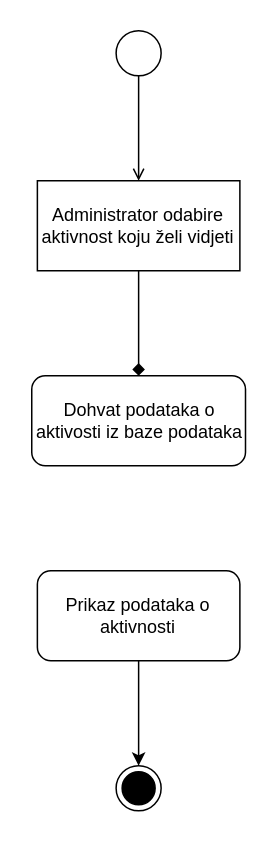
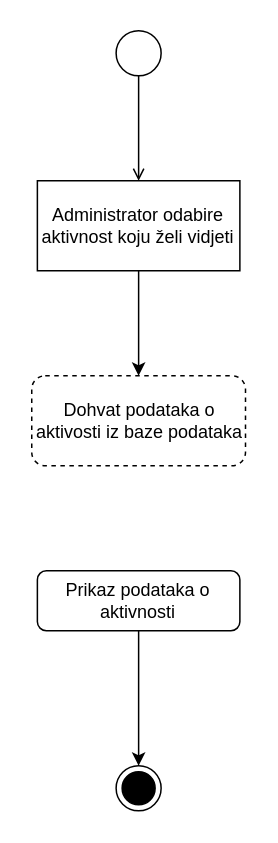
edge "Administrator odabire aktivnost koju želi vidjeti" -> "Dohvat podataka o aktivosti iz baze podataka": arrowhead diamond -> classic
node "Dohvat podataka o aktivosti iz baze podataka": style solid -> dashed
node "Prikaz podataka o aktivnosti": size 203x90 -> 203x60
